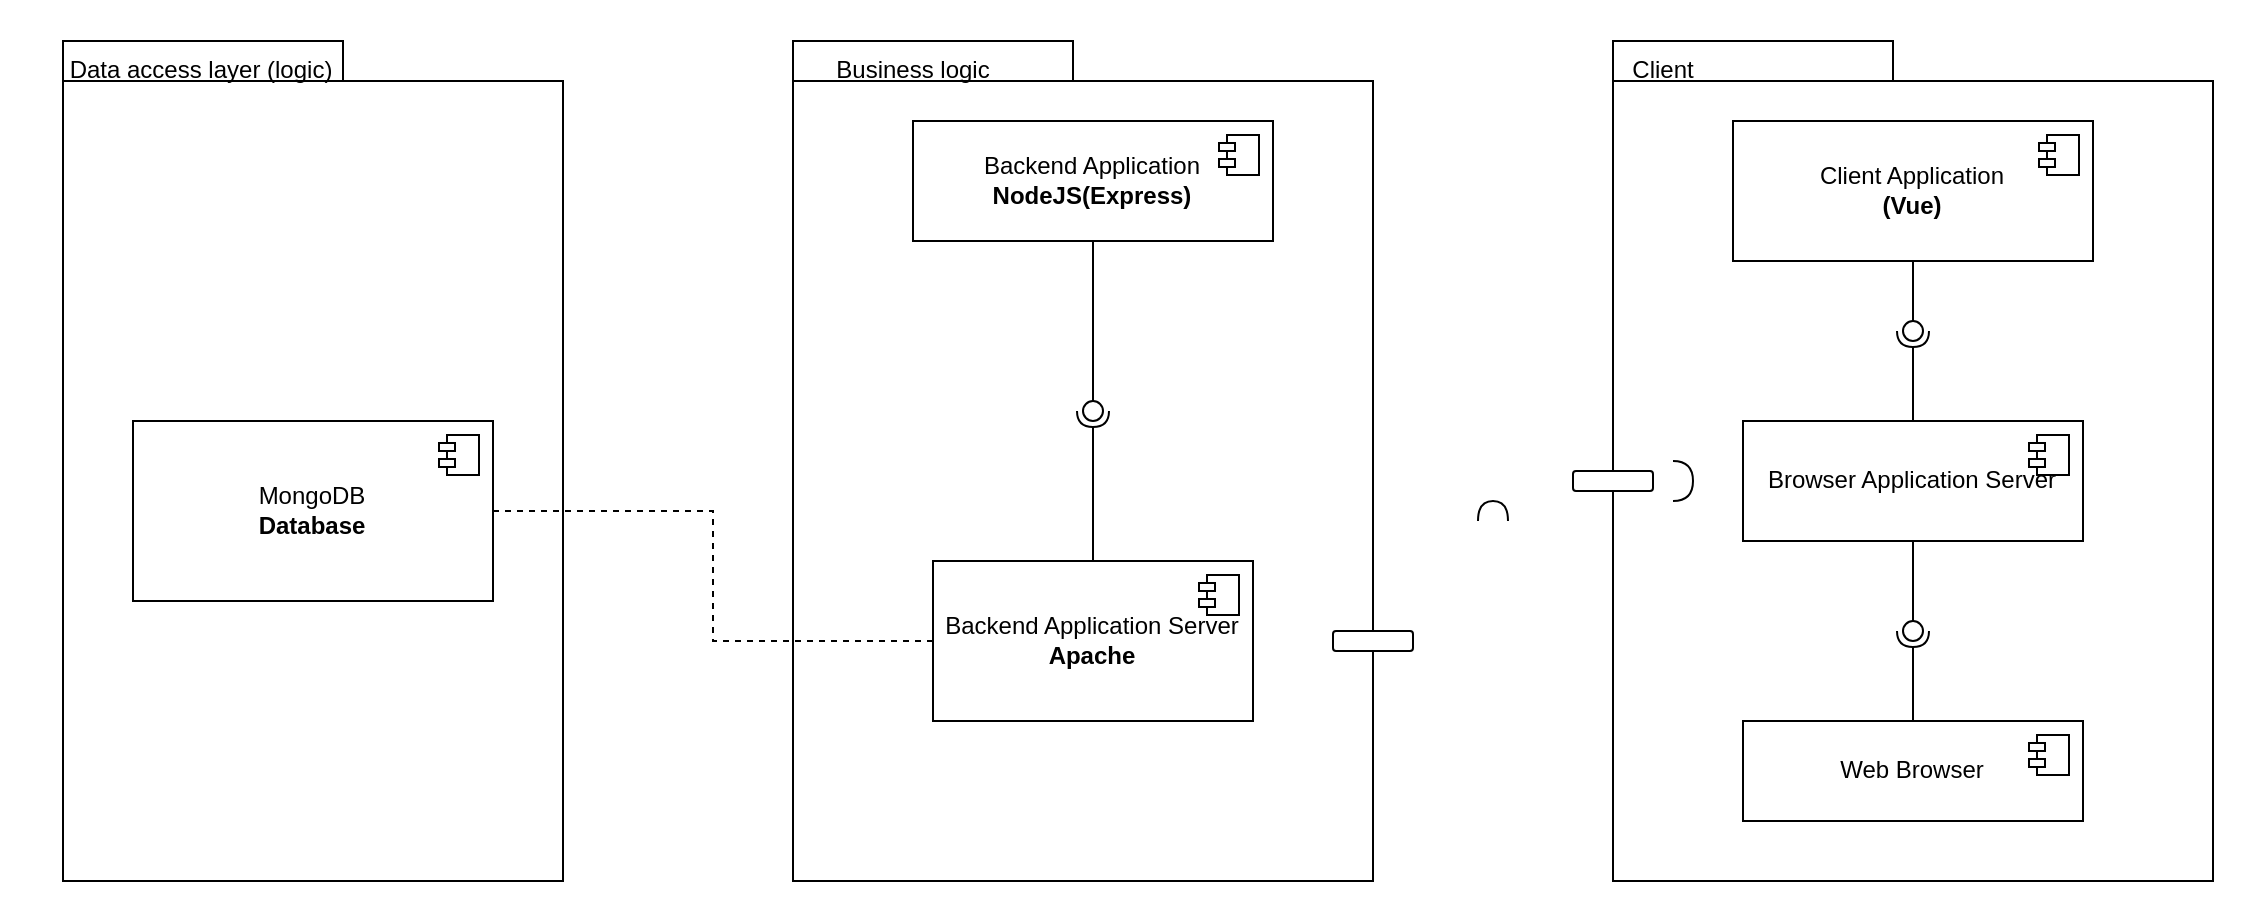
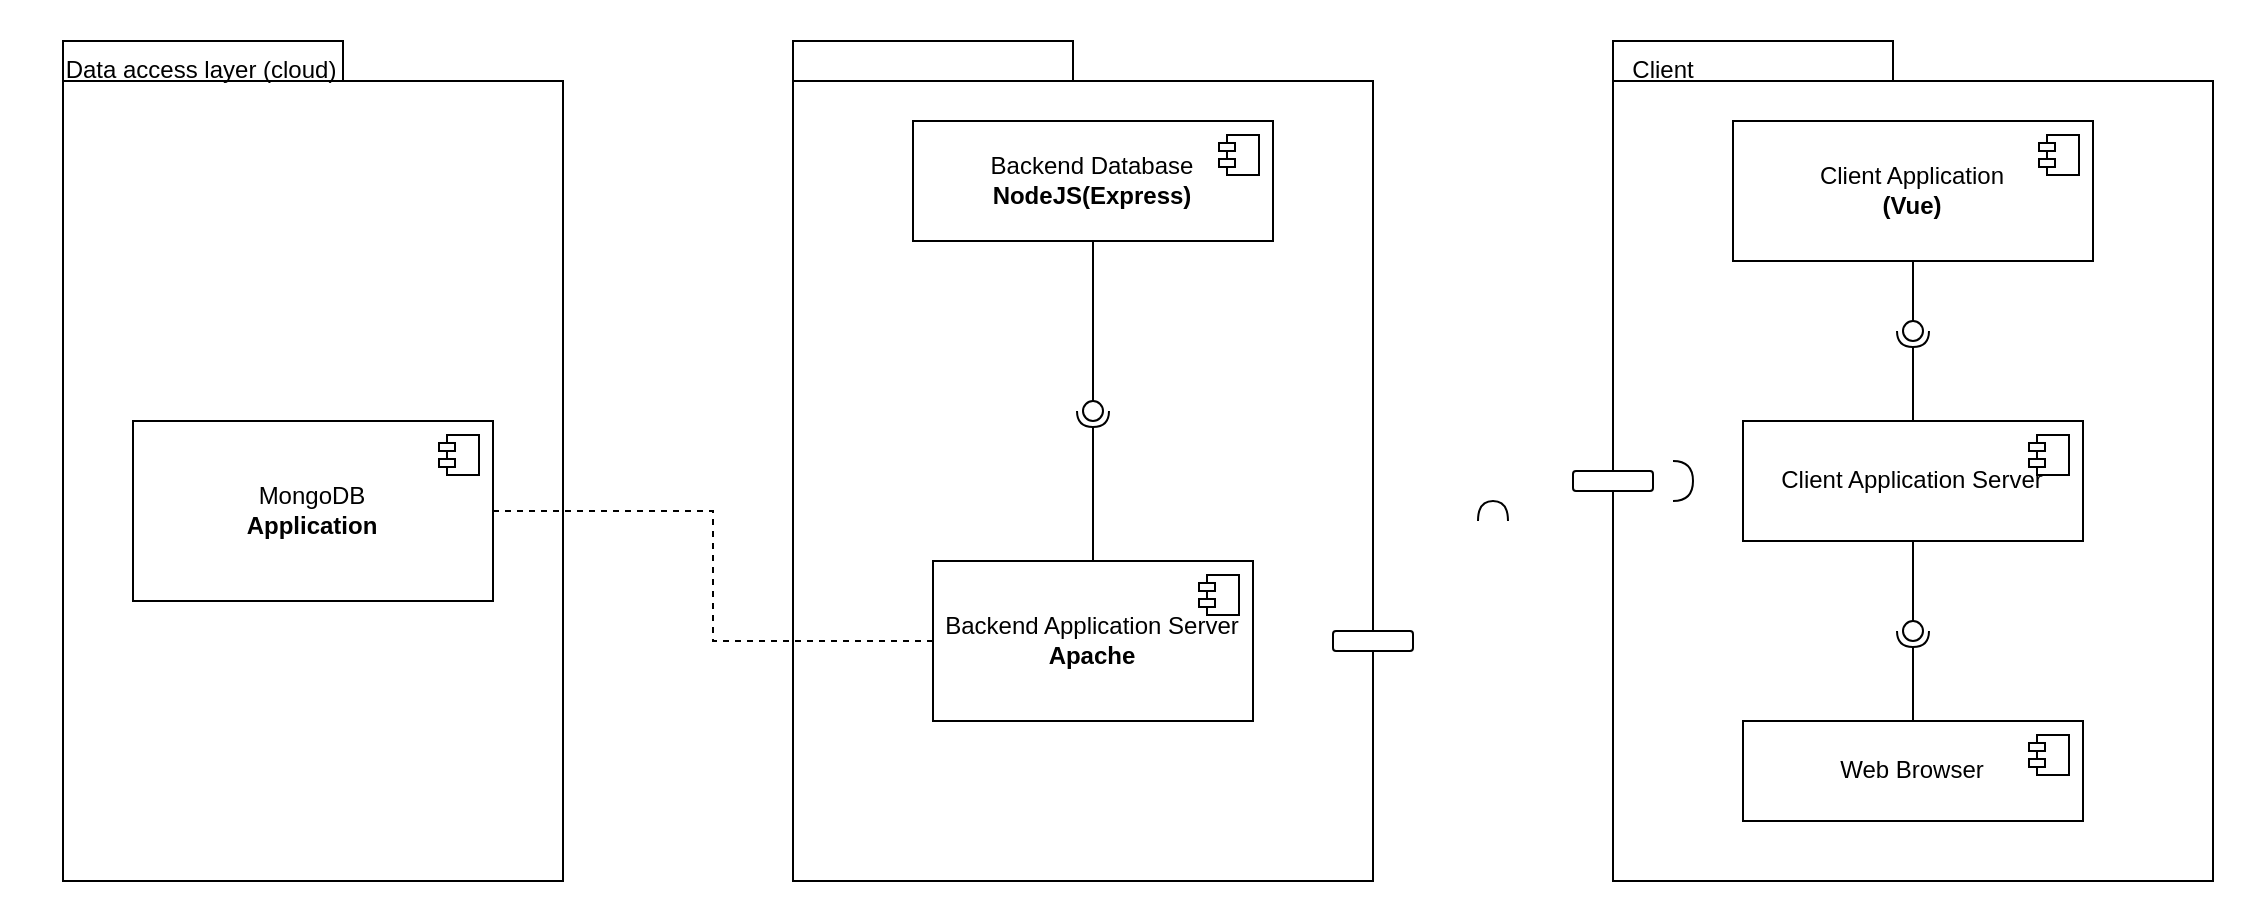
node "Data access layer (logic)": label "Data access layer (logic)" -> "Data access layer (cloud)"
node "Business logic": removed
node "Backend Application NodeJS(Express)": label "Backend Application NodeJS(Express)" -> "Backend Database NodeJS(Express)"
node "Browser Application Server": label "Browser Application Server" -> "Client Application Server"
node "MongoDB Database": label "MongoDB Database" -> "MongoDB Application"
